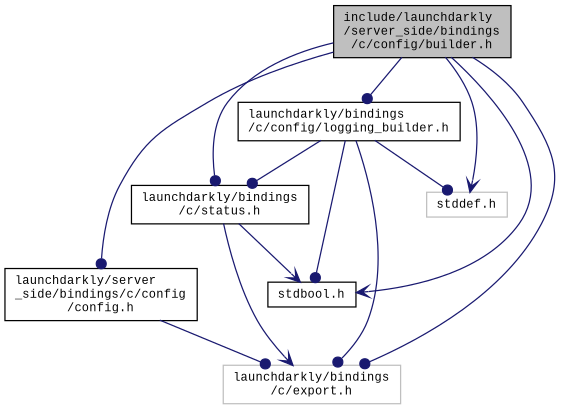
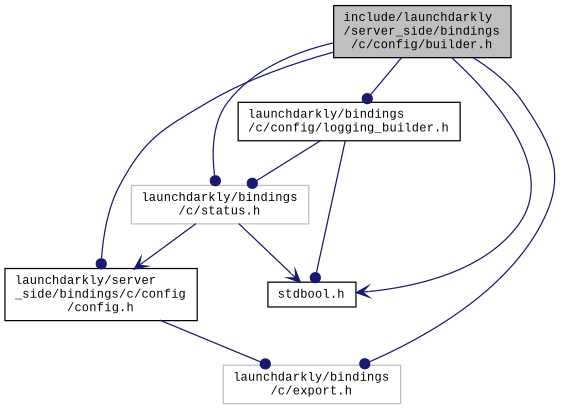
node "launchdarkly/bindings /c/status.h": color black -> grey75
node "stddef.h": removed
edge "launchdarkly/bindings /c/config/logging_builder.h" -> "launchdarkly/bindings /c/export.h": removed
edge "launchdarkly/bindings /c/status.h" -> "launchdarkly/bindings /c/export.h": now "launchdarkly/bindings /c/status.h" -> "launchdarkly/server _side/bindings/c/config /config.h"
